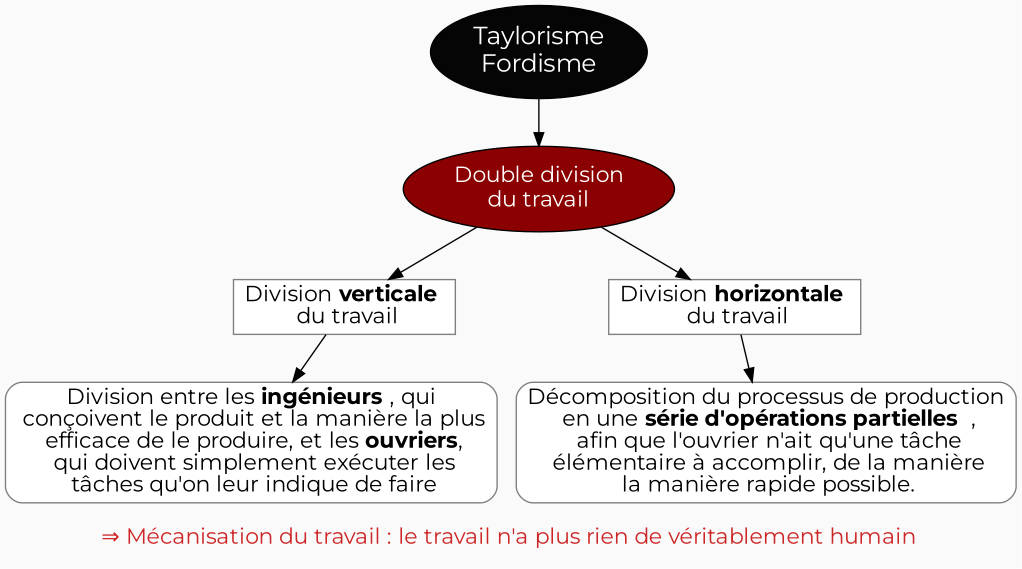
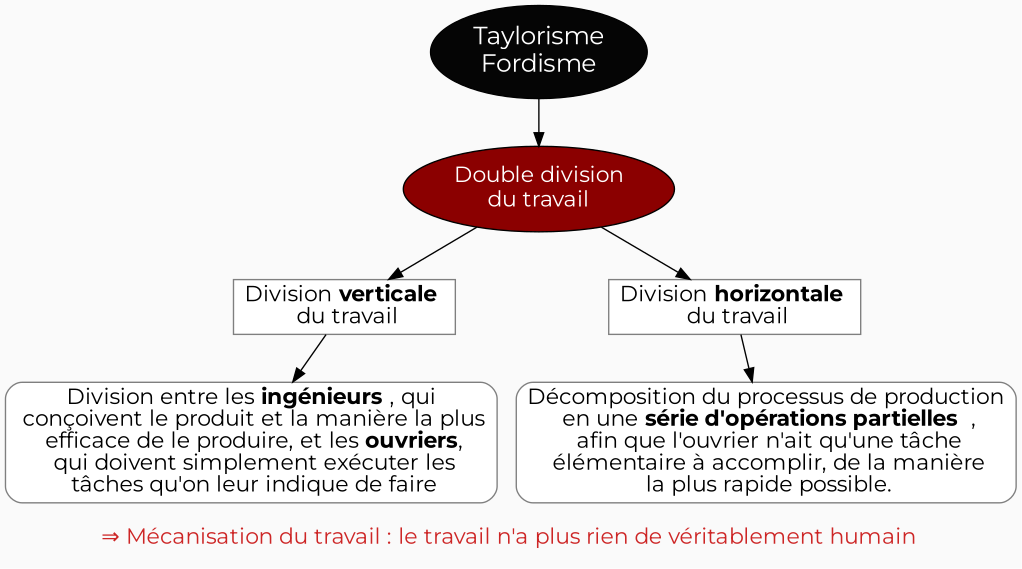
node "Décomposition du processus de production": text "la manière rapide possible." -> "la plus rapide possible."
